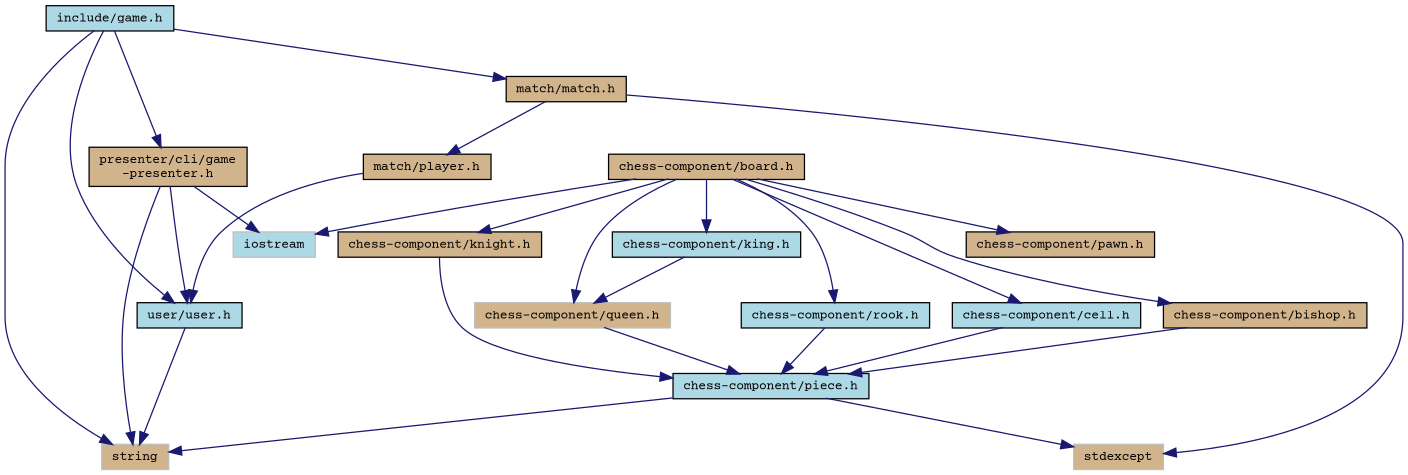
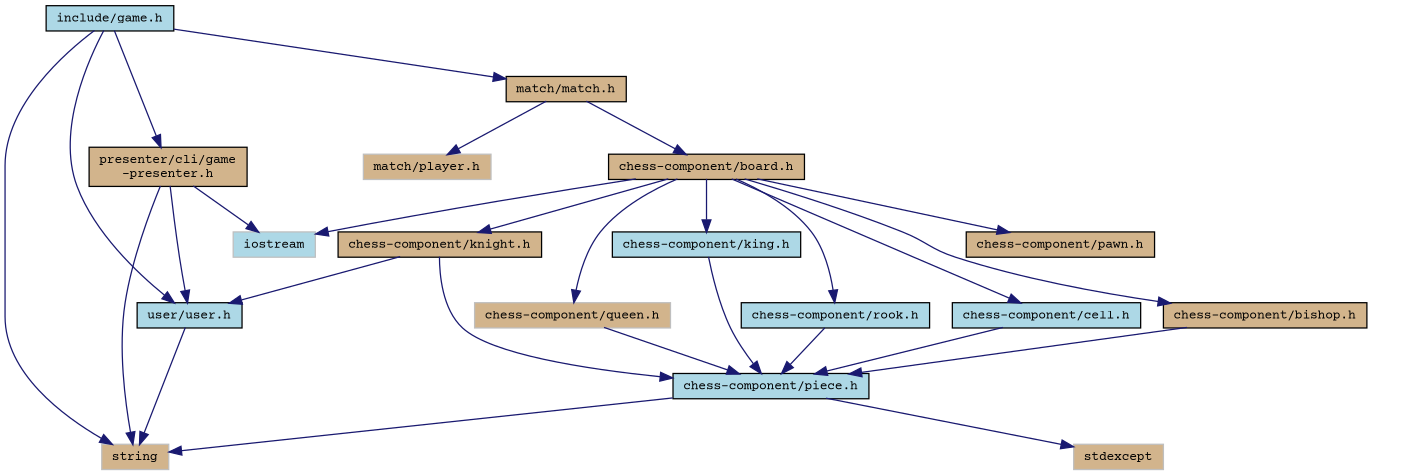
edge "match/match.h" -> "stdexcept": now "match/match.h" -> "chess-component/board.h"
node "match/player.h": color black -> grey75
edge "match/player.h" -> "user/user.h": now "chess-component/knight.h" -> "user/user.h"
edge "chess-component/king.h" -> "chess-component/queen.h": now "chess-component/king.h" -> "chess-component/piece.h"
